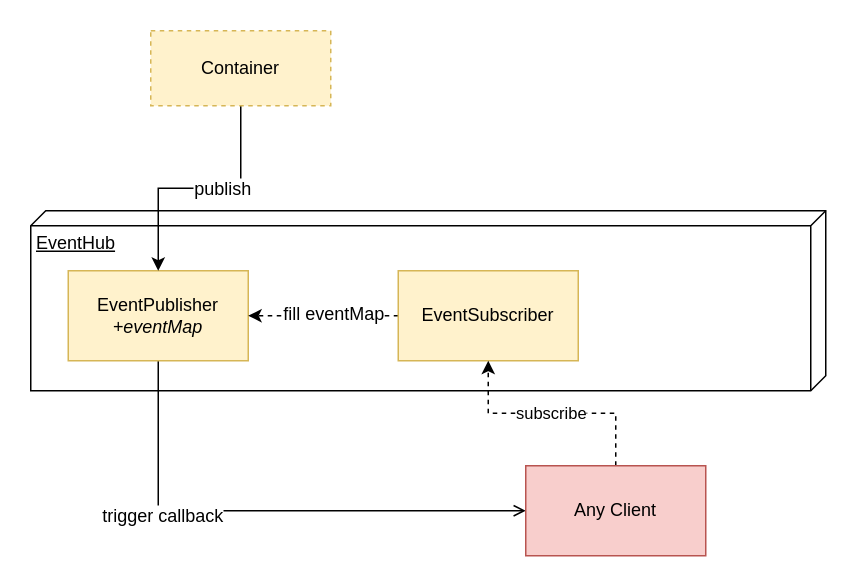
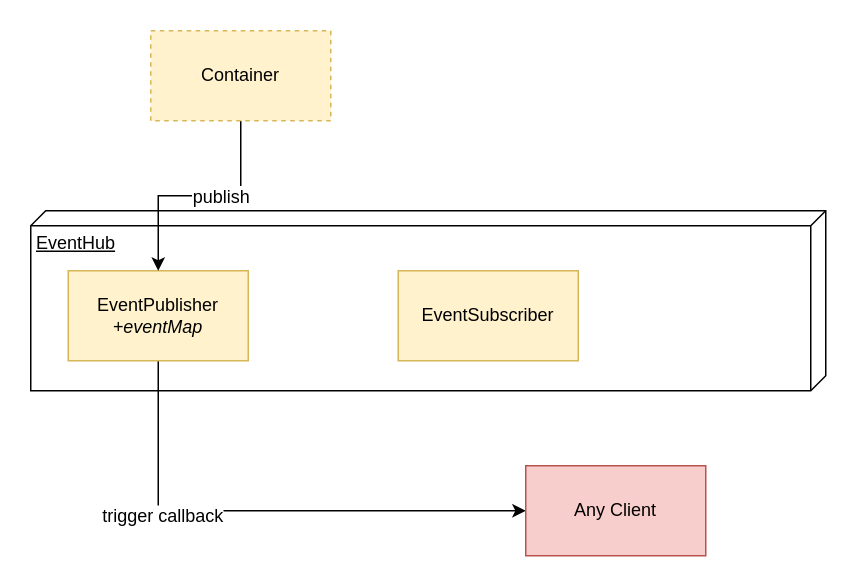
node "Container": size 180x75 -> 180x90
edge "EventSubscriber" -> "EventPublisher +eventMap": removed, label "fill eventMap"
edge "Any Client" -> "EventSubscriber": removed, label "subscribe"
edge "EventPublisher +eventMap" -> "Any Client": arrowhead open -> classic
